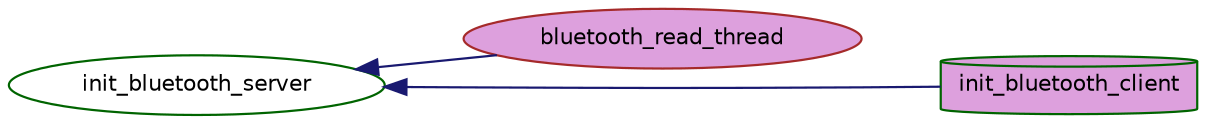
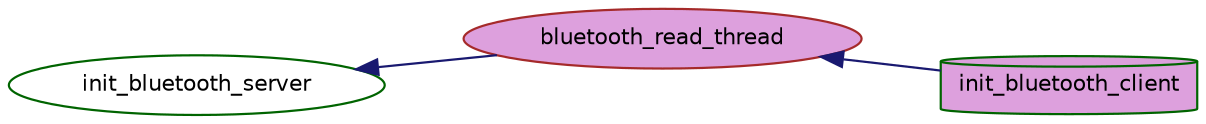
edge "init_bluetooth_client" -> "init_bluetooth_server": now "init_bluetooth_client" -> "bluetooth_read_thread"
